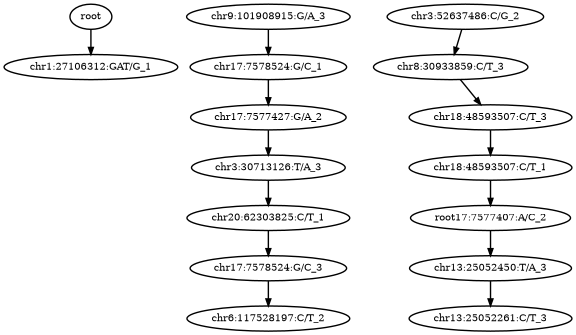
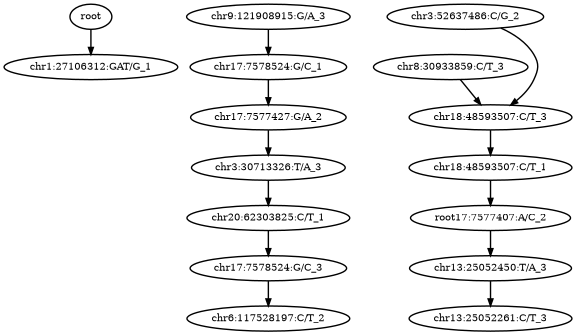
node "chr9:101908915:G/A_3": label "chr9:101908915:G/A_3" -> "chr9:121908915:G/A_3"
edge "chr3:52637486:C/G_2" -> "chr8:30933859:C/T_3": now "chr3:52637486:C/G_2" -> "chr18:48593507:C/T_3"
node "chr3:30713126:T/A_3": label "chr3:30713126:T/A_3" -> "chr3:30713326:T/A_3"
